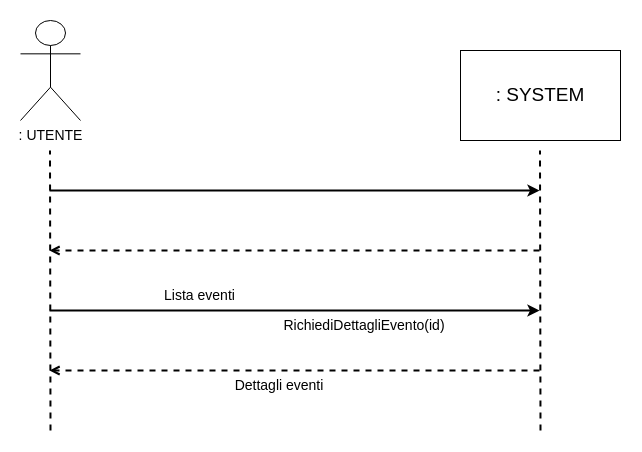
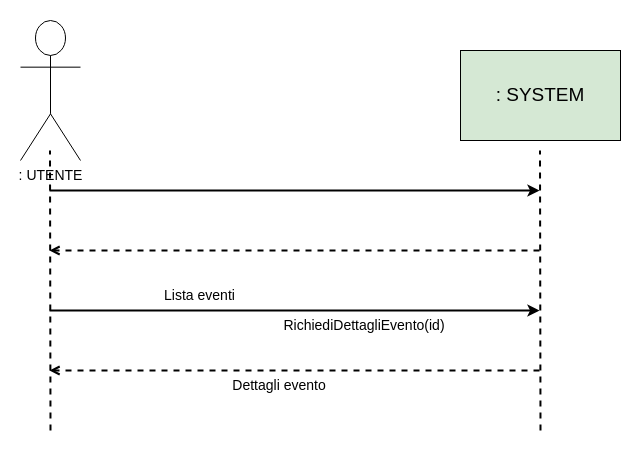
node ": UTENTE": size 60x100 -> 60x140
node ": SYSTEM": fillcolor #ffffff -> #d5e8d4
node "Dettagli eventi": label "Dettagli eventi" -> "Dettagli evento"
